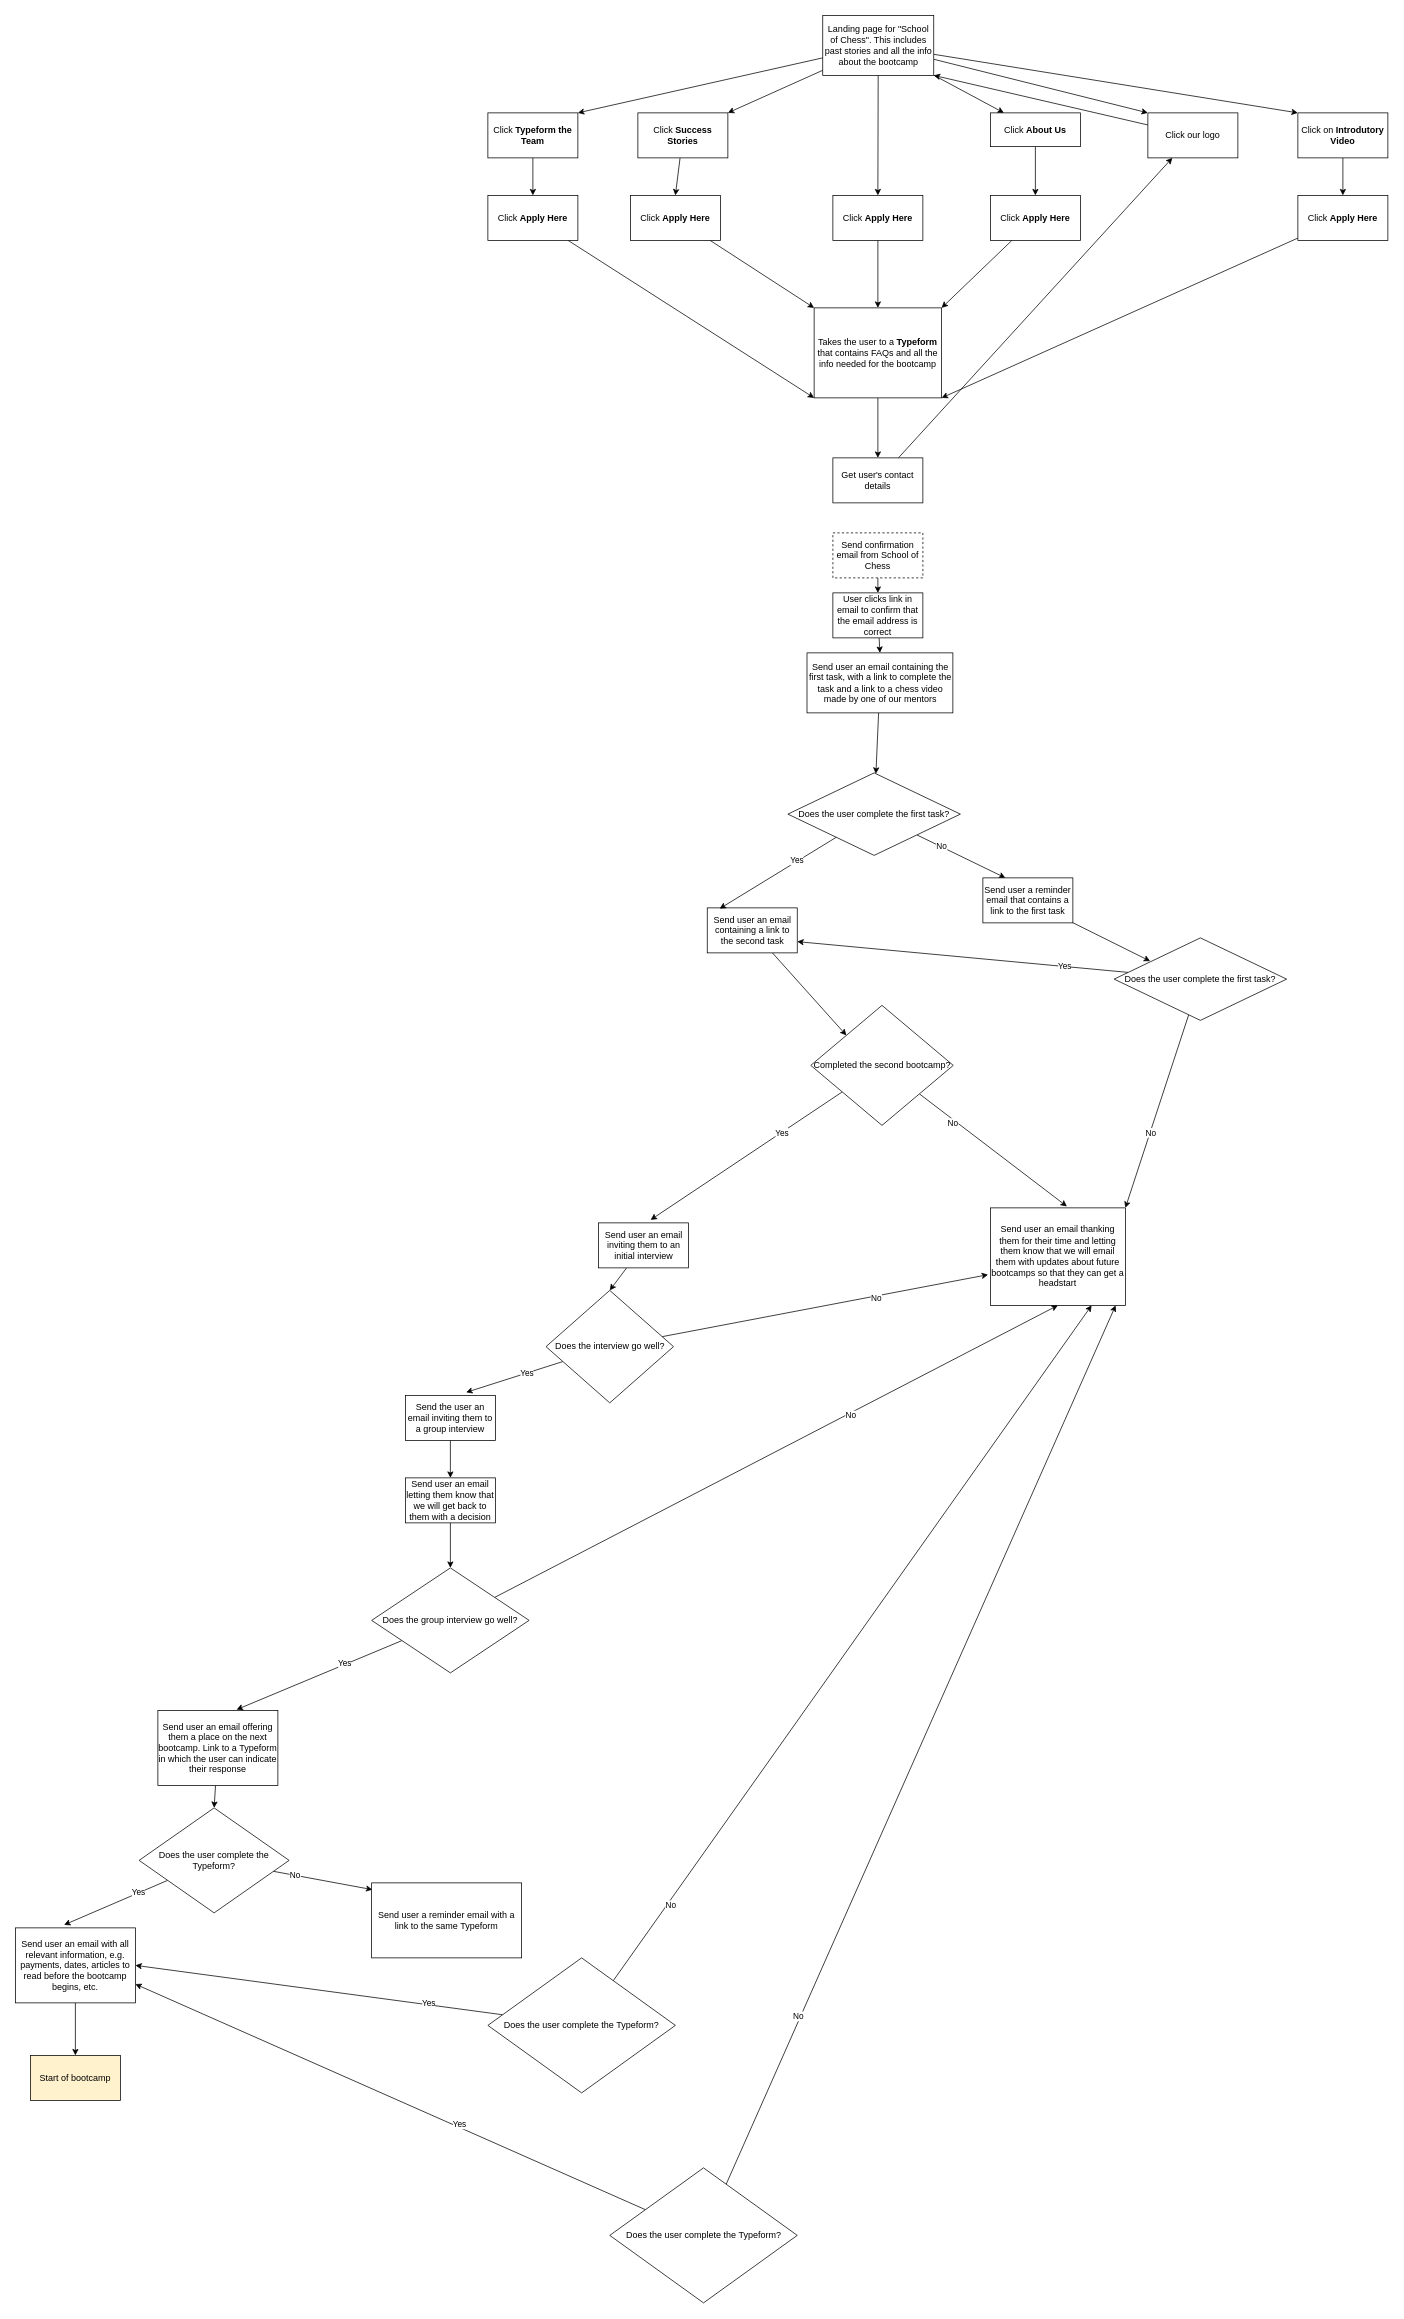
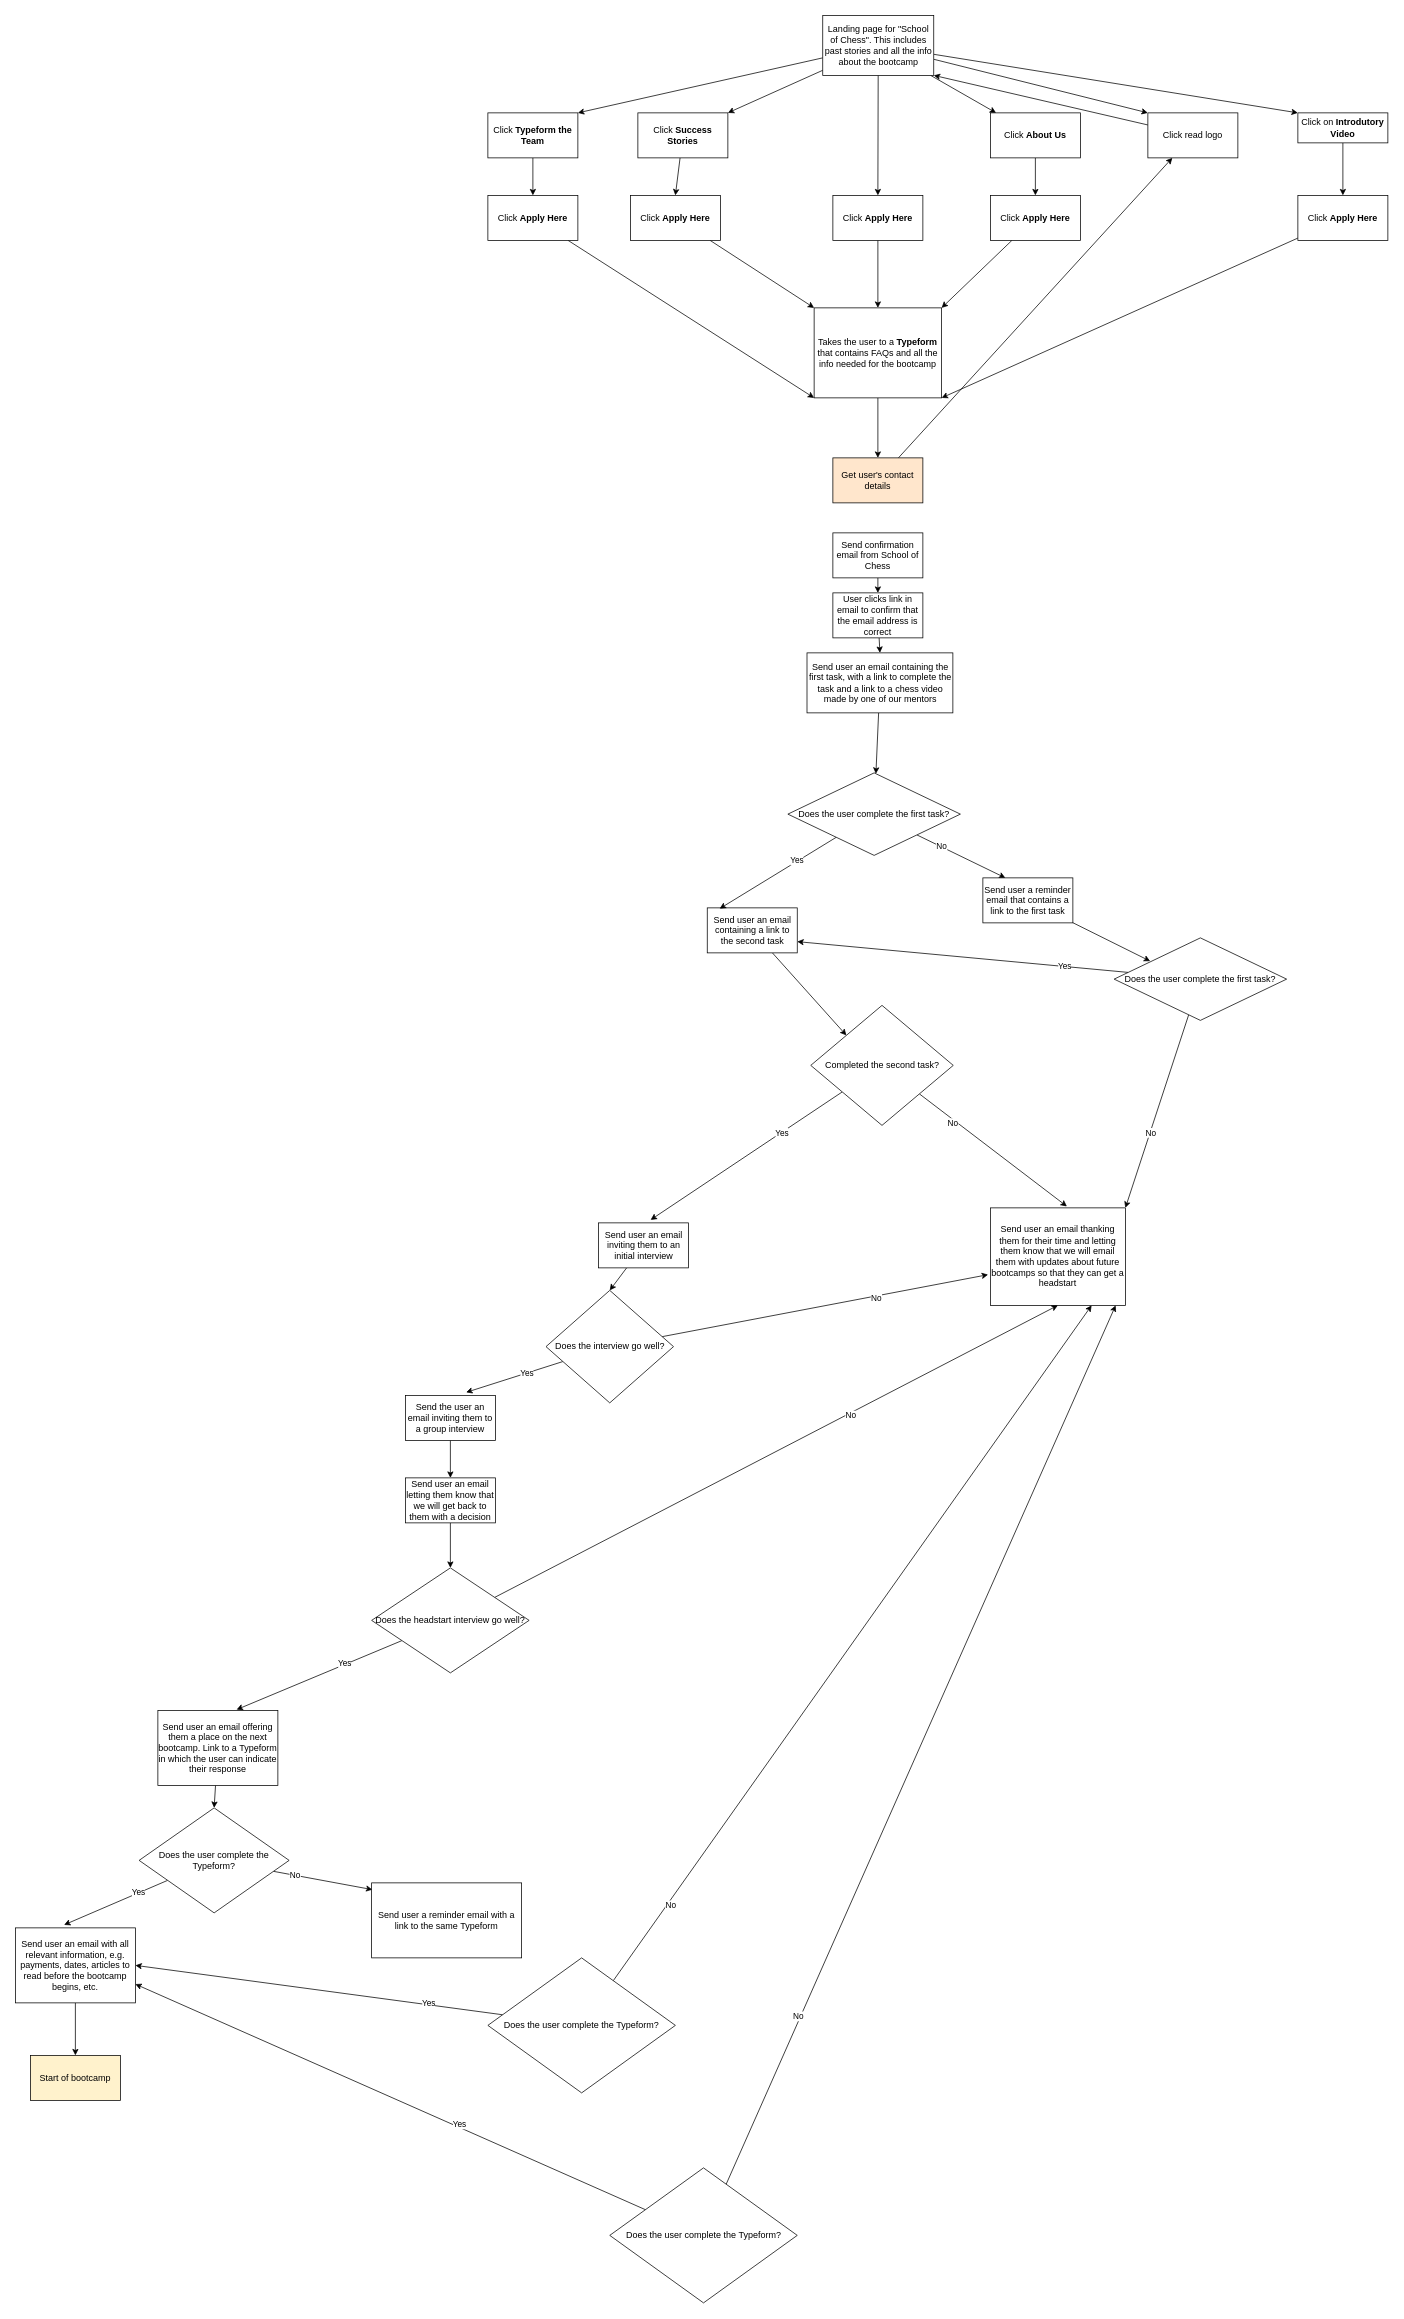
node "Click About Us": size 90x34 -> 90x45
node "Click our logo": label "Click our logo" -> "Click read logo"
node "Click on Introdutory Video": size 90x45 -> 90x30
node "Get user's contact details": fillcolor #ffffff -> #ffe6cc
node "Send confirmation email from School of Chess": style dashed -> solid
node "Completed the second bootcamp?": label "Completed the second bootcamp?" -> "Completed the second task?"
node "Does the group interview go well?": label "Does the group interview go well?" -> "Does the headstart interview go well?"
